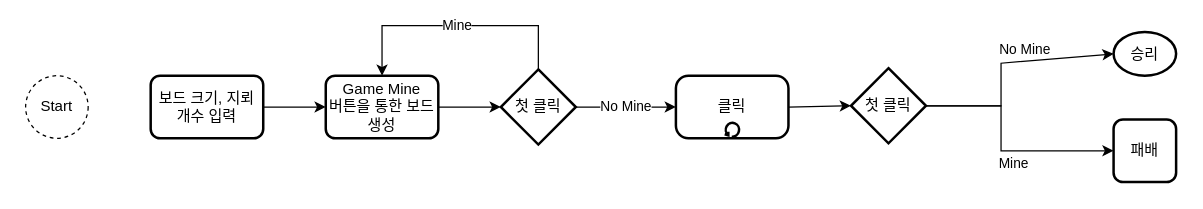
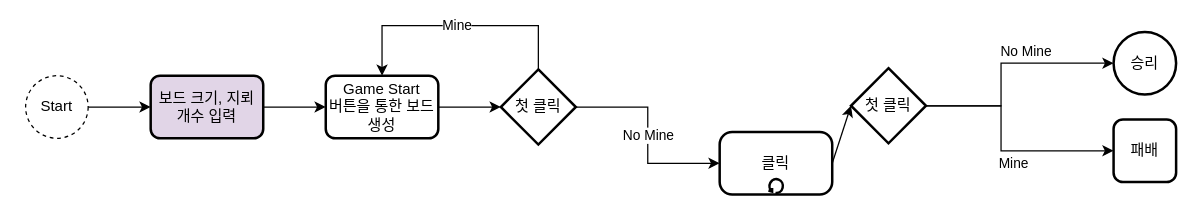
node "승리": size 63x44 -> 63x63
edge "Start" -> "보드 크기, 지뢰 개수 입력": added
node "보드 크기, 지뢰 개수 입력": fillcolor #ffffff -> #e1d5e7
node "Game Mine 버튼을 통한 보드 생성": label "Game Mine 버튼을 통한 보드 생성" -> "Game Start 버튼을 통한 보드 생성"
node "클릭": moved (732, 107) -> (776, 163)
